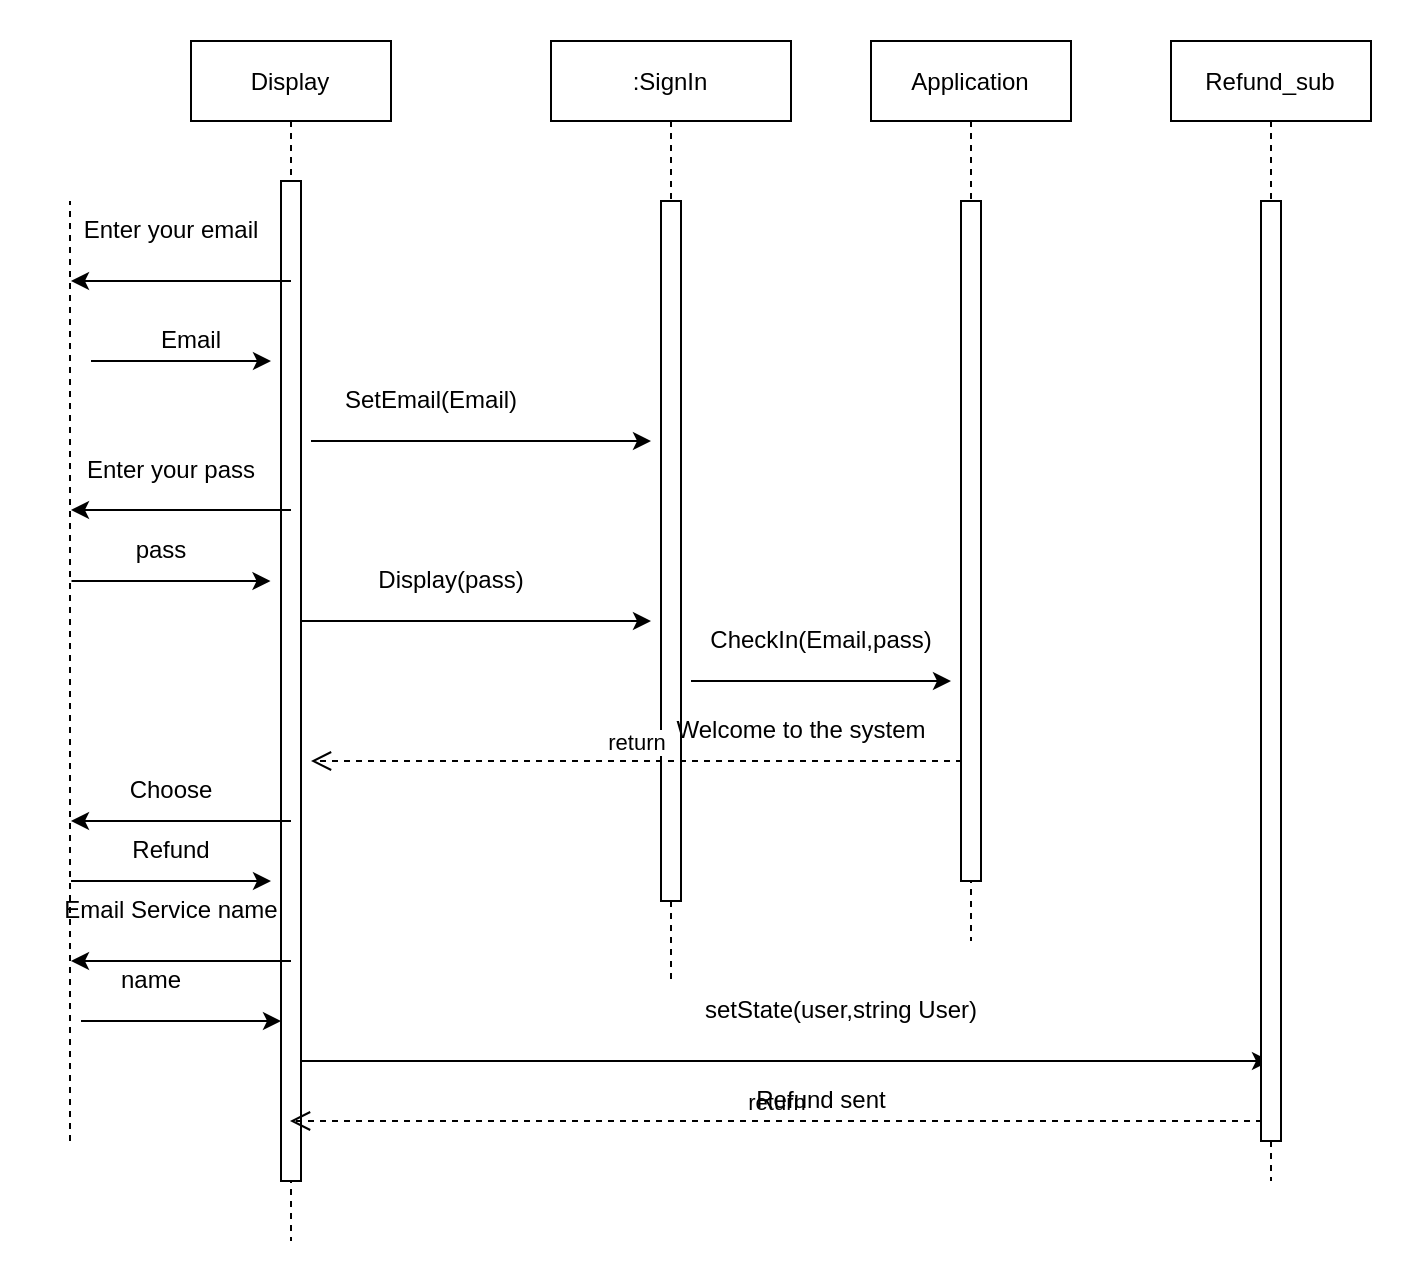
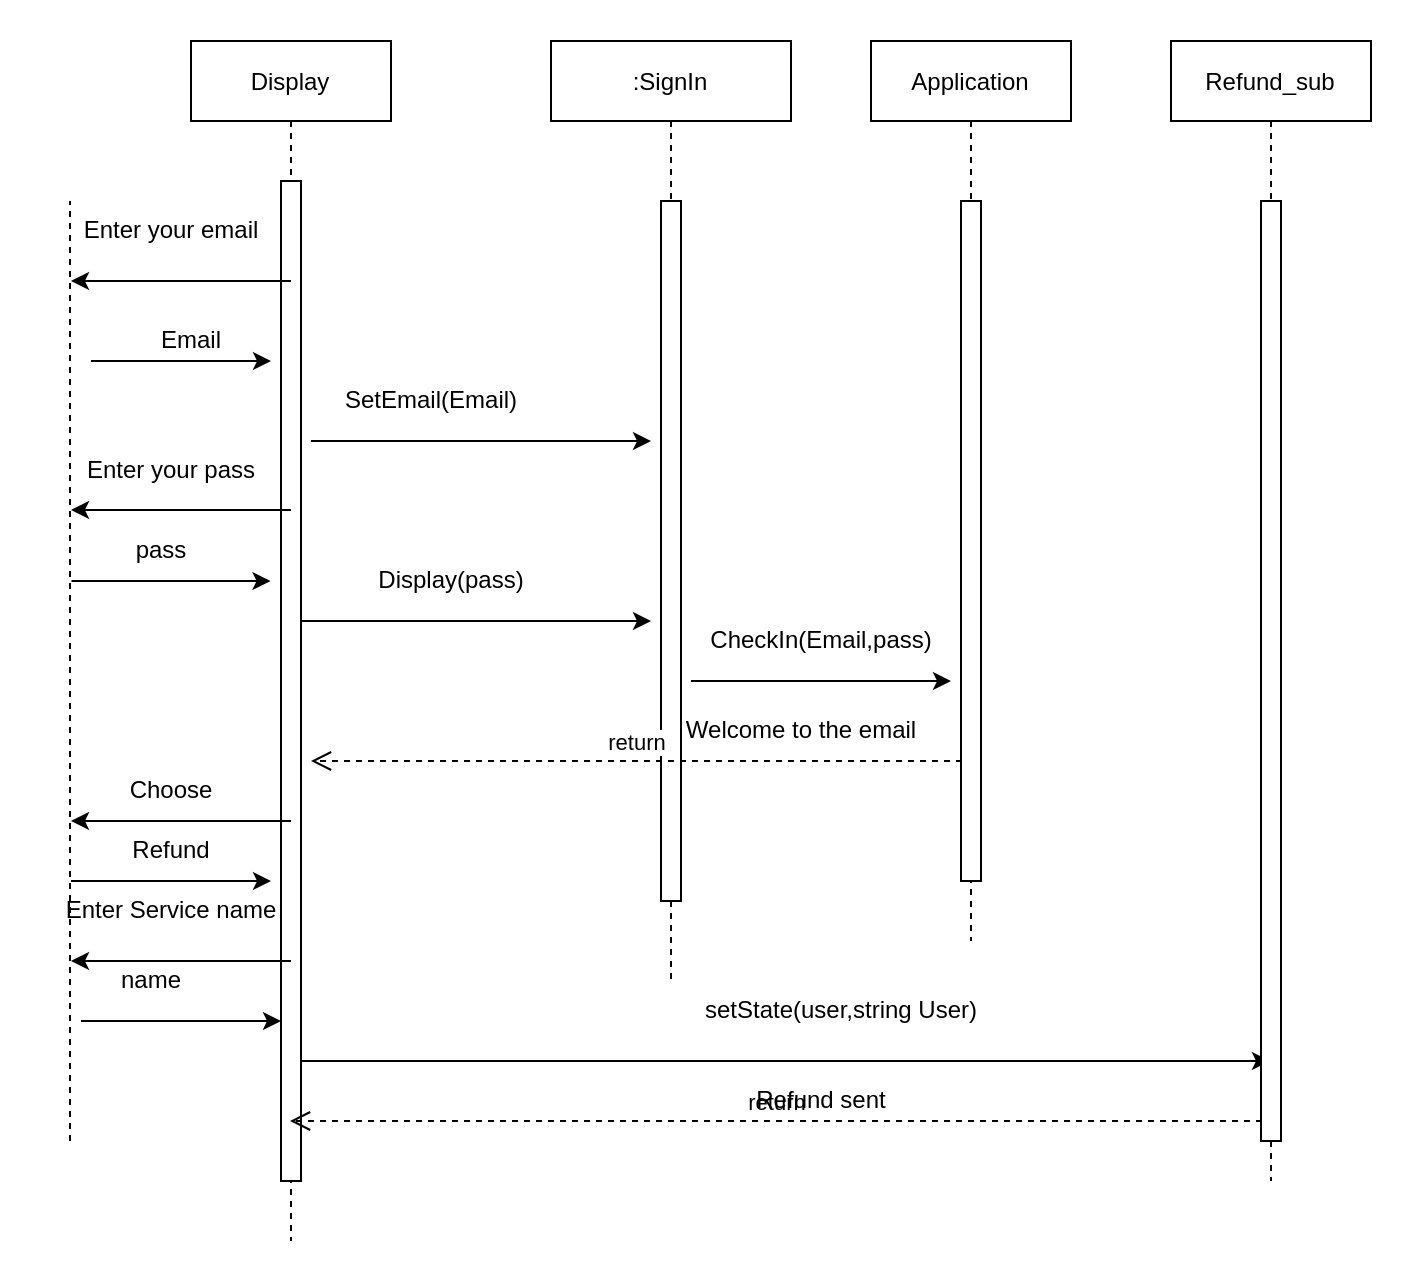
node "Welcome to the system": label "Welcome to the system" -> "Welcome to the email"
node "Email Service name": label "Email Service name" -> "Enter Service name"
